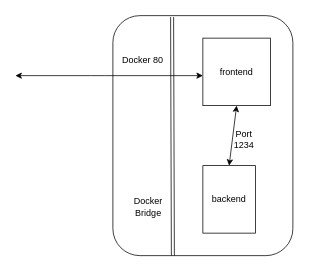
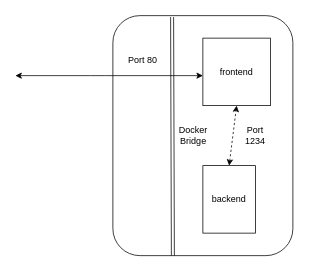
node "Docker 80": label "Docker 80" -> "Port 80"
edge "frontend" -- "backend": style solid -> dashed
node "Port 1234": moved (244, 139) -> (255, 135)
node "Docker Bridge": moved (149, 207) -> (194, 135)
